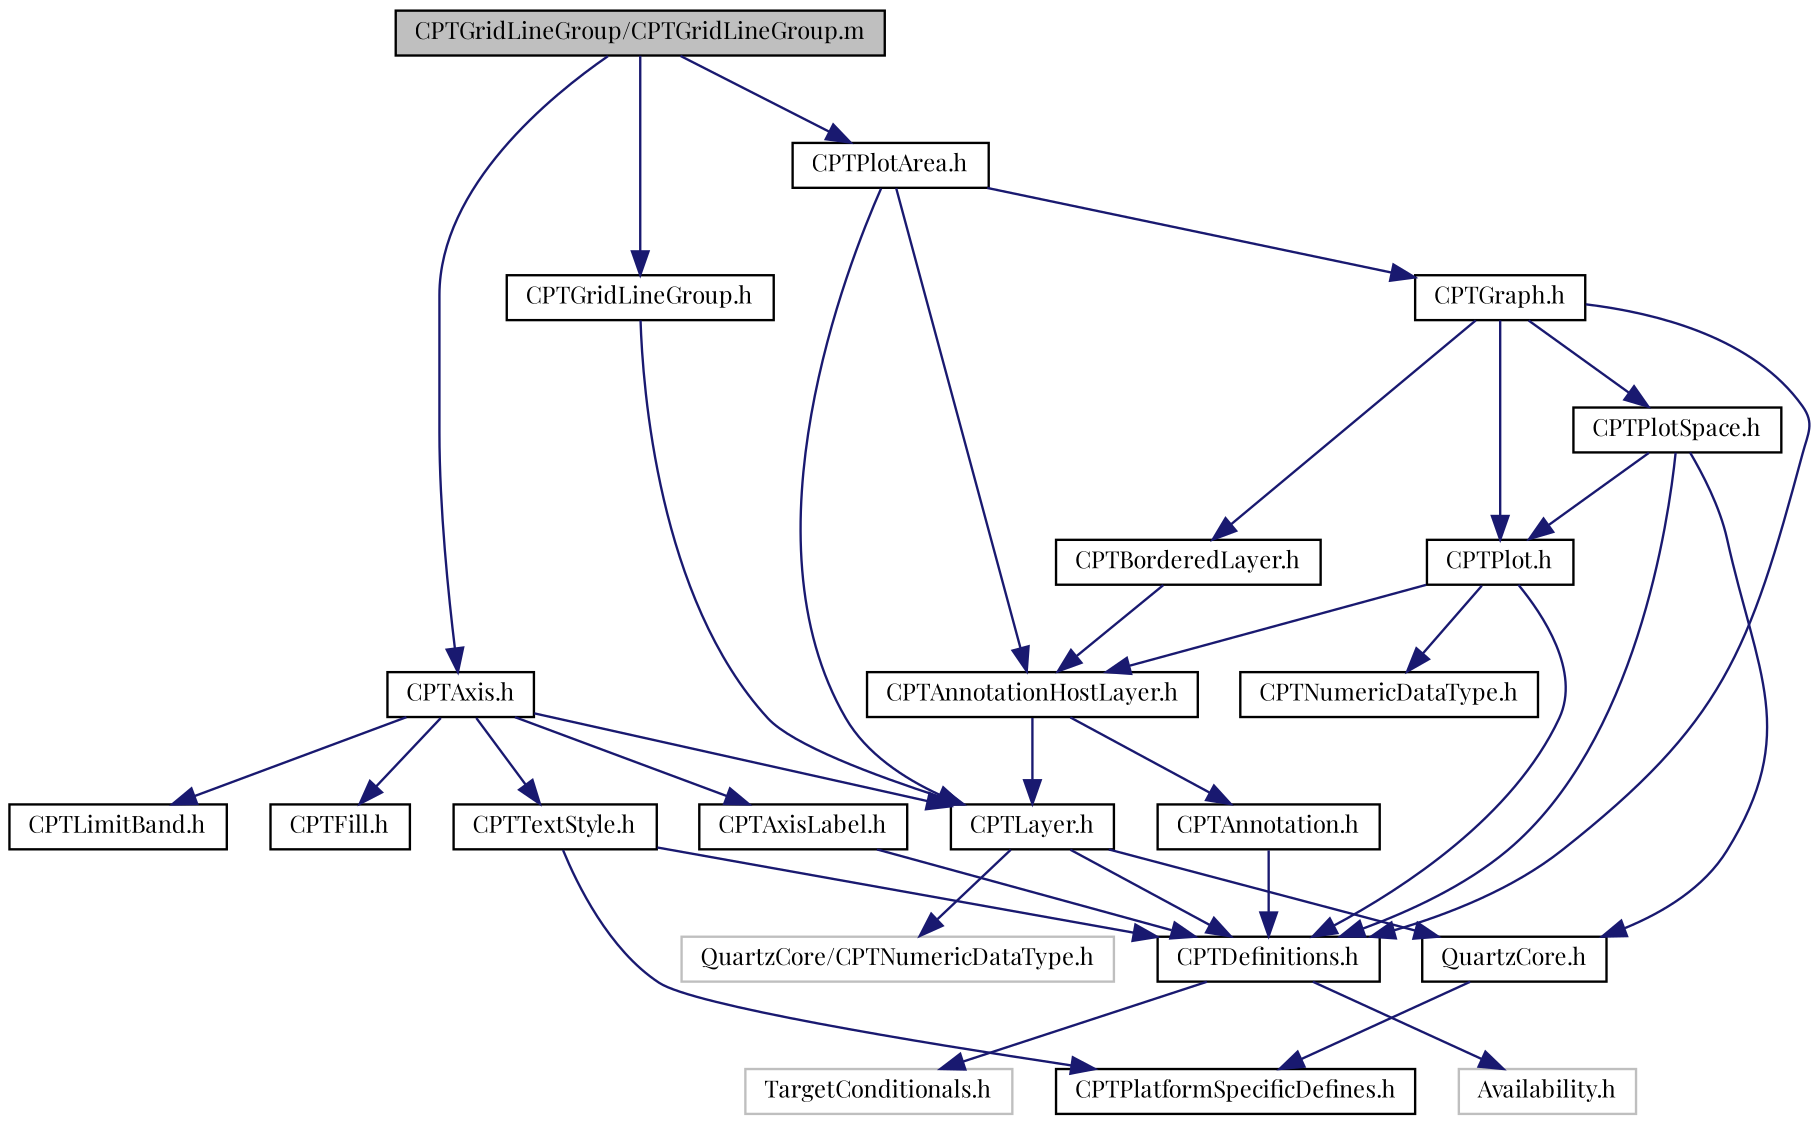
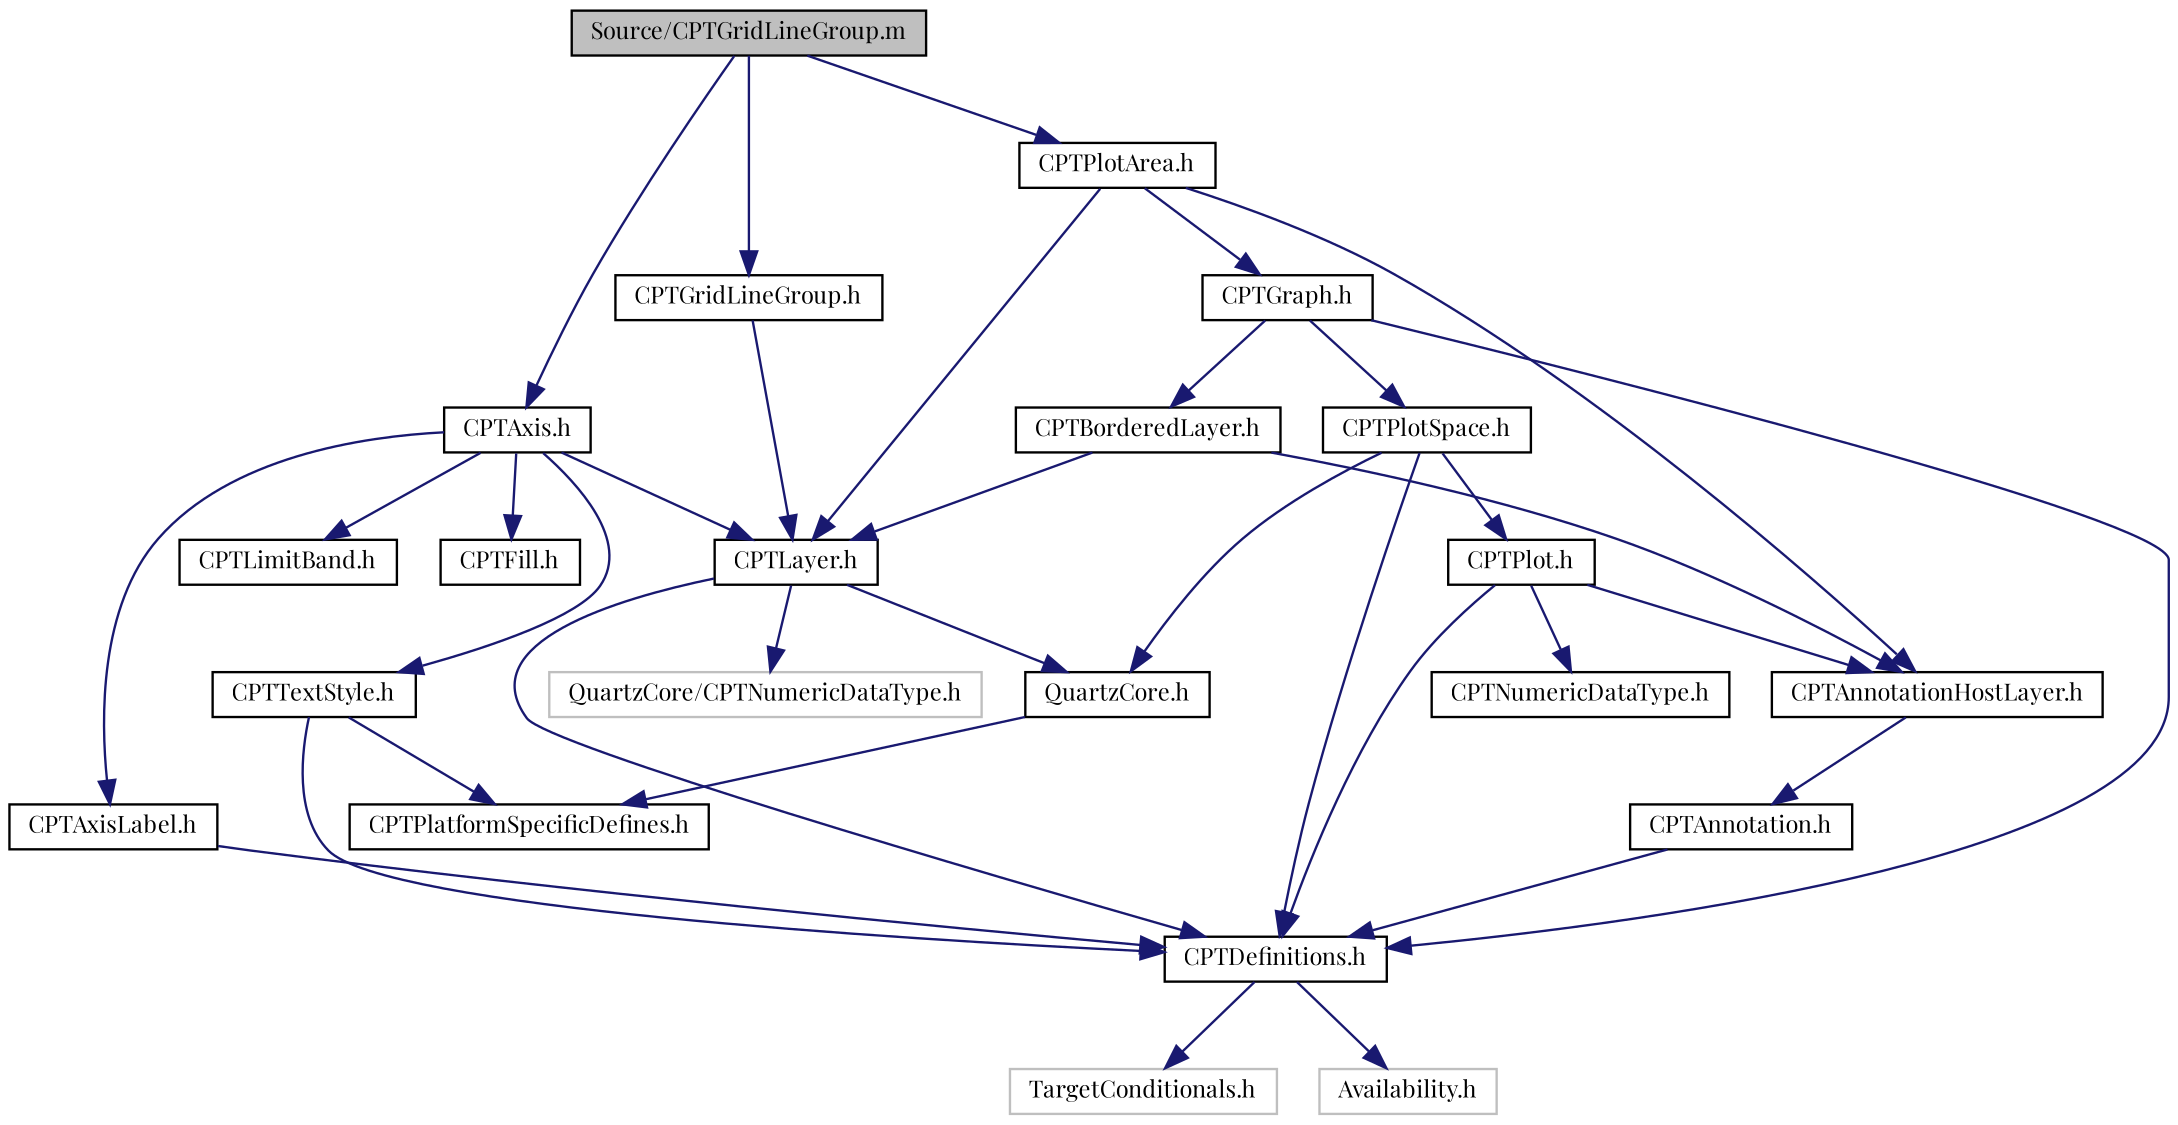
node "CPTGridLineGroup/CPTGridLineGroup.m": label "CPTGridLineGroup/CPTGridLineGroup.m" -> "Source/CPTGridLineGroup.m"
edge "CPTGraph.h" -> "CPTPlot.h": removed
edge "CPTAnnotationHostLayer.h" -> "CPTLayer.h": now "CPTBorderedLayer.h" -> "CPTLayer.h"
